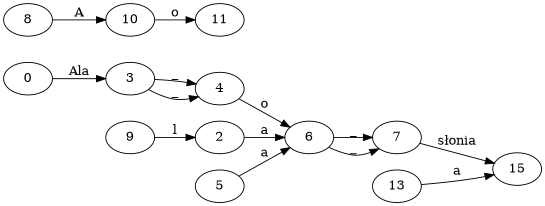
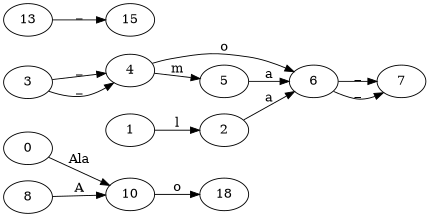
node "11": label "11" -> "18"
edge "4" -> "5": added, label "m"
edge "0" -> "3": now "0" -> "10"
node "9": label "9" -> "1"
edge "7" -> "15": removed, label "słonia"
edge "13" -> "15": label "a" -> "_"
